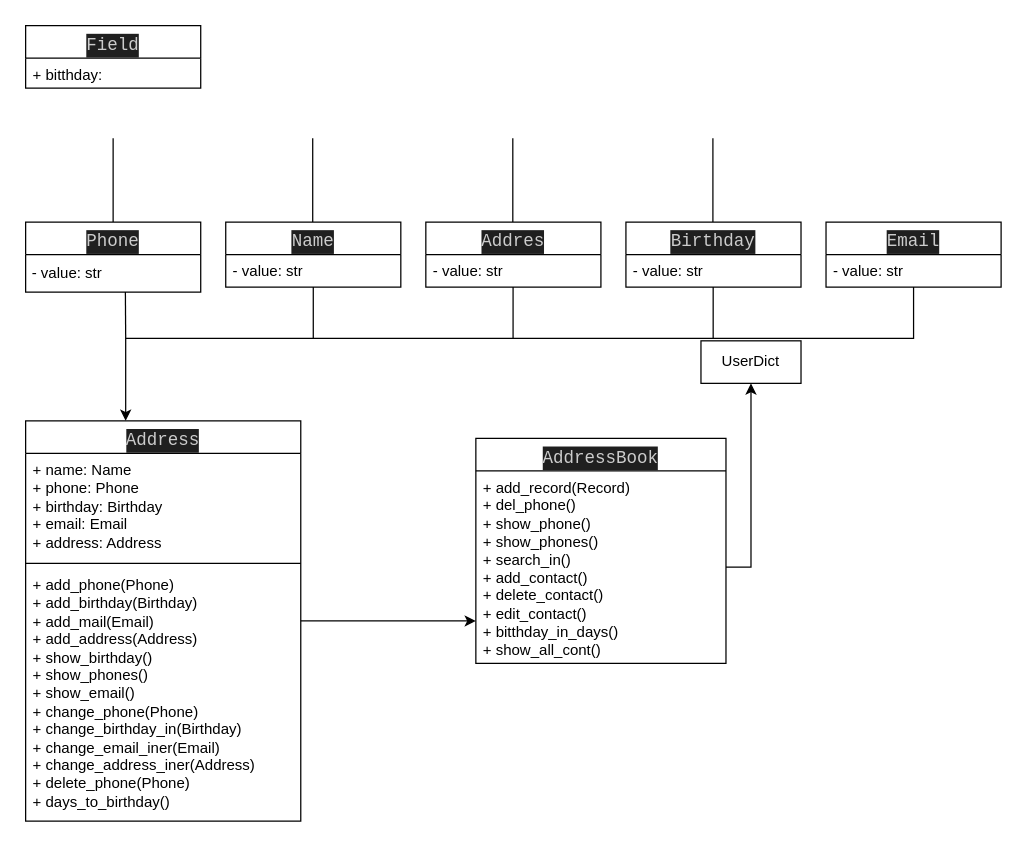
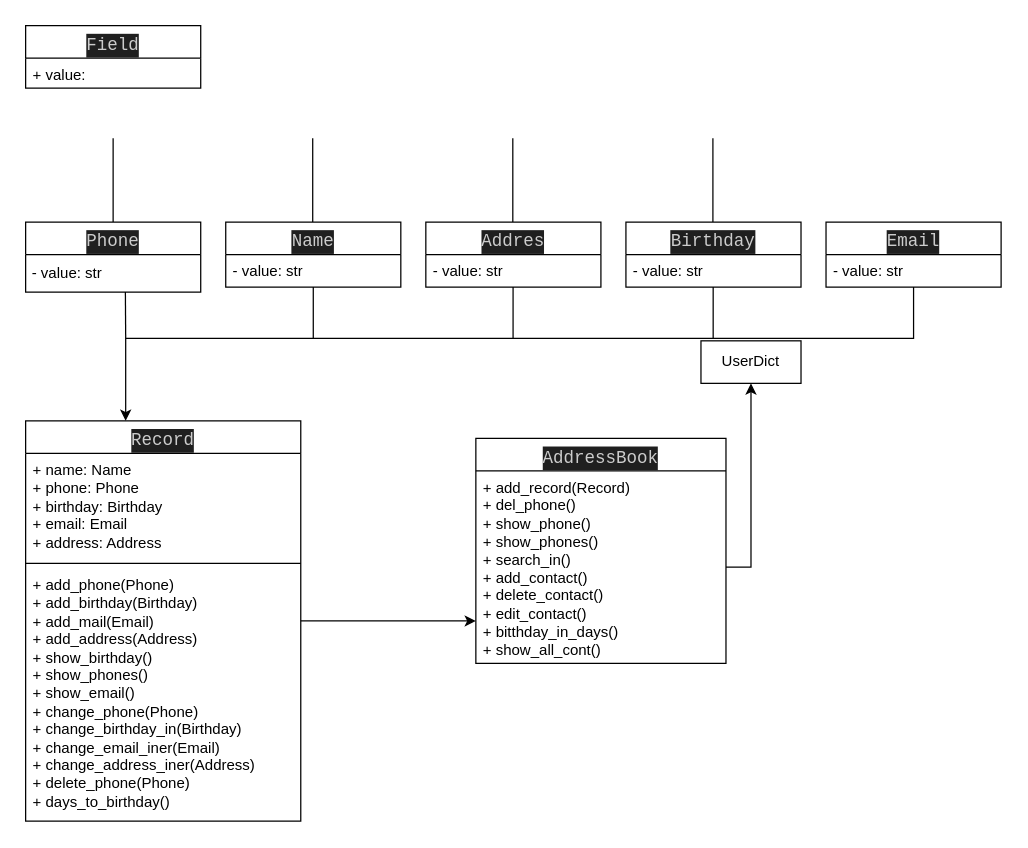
node "+ bitthday:": label "+ bitthday:" -> "+ value:"
node "Address": label "Address" -> "Record"
